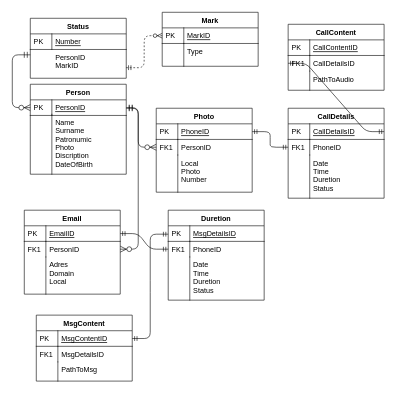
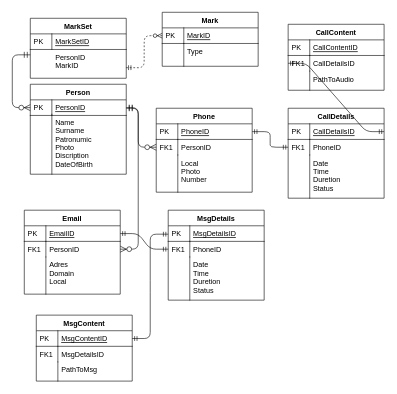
node "Status": label "Status" -> "MarkSet"
node "Number": label "Number" -> "MarkSetID"
node "Photo": label "Photo" -> "Phone"
node "Duretion": label "Duretion" -> "MsgDetails"
